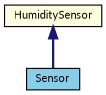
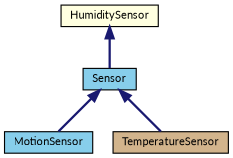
node "MotionSensor": added
node "TemperatureSensor": added
